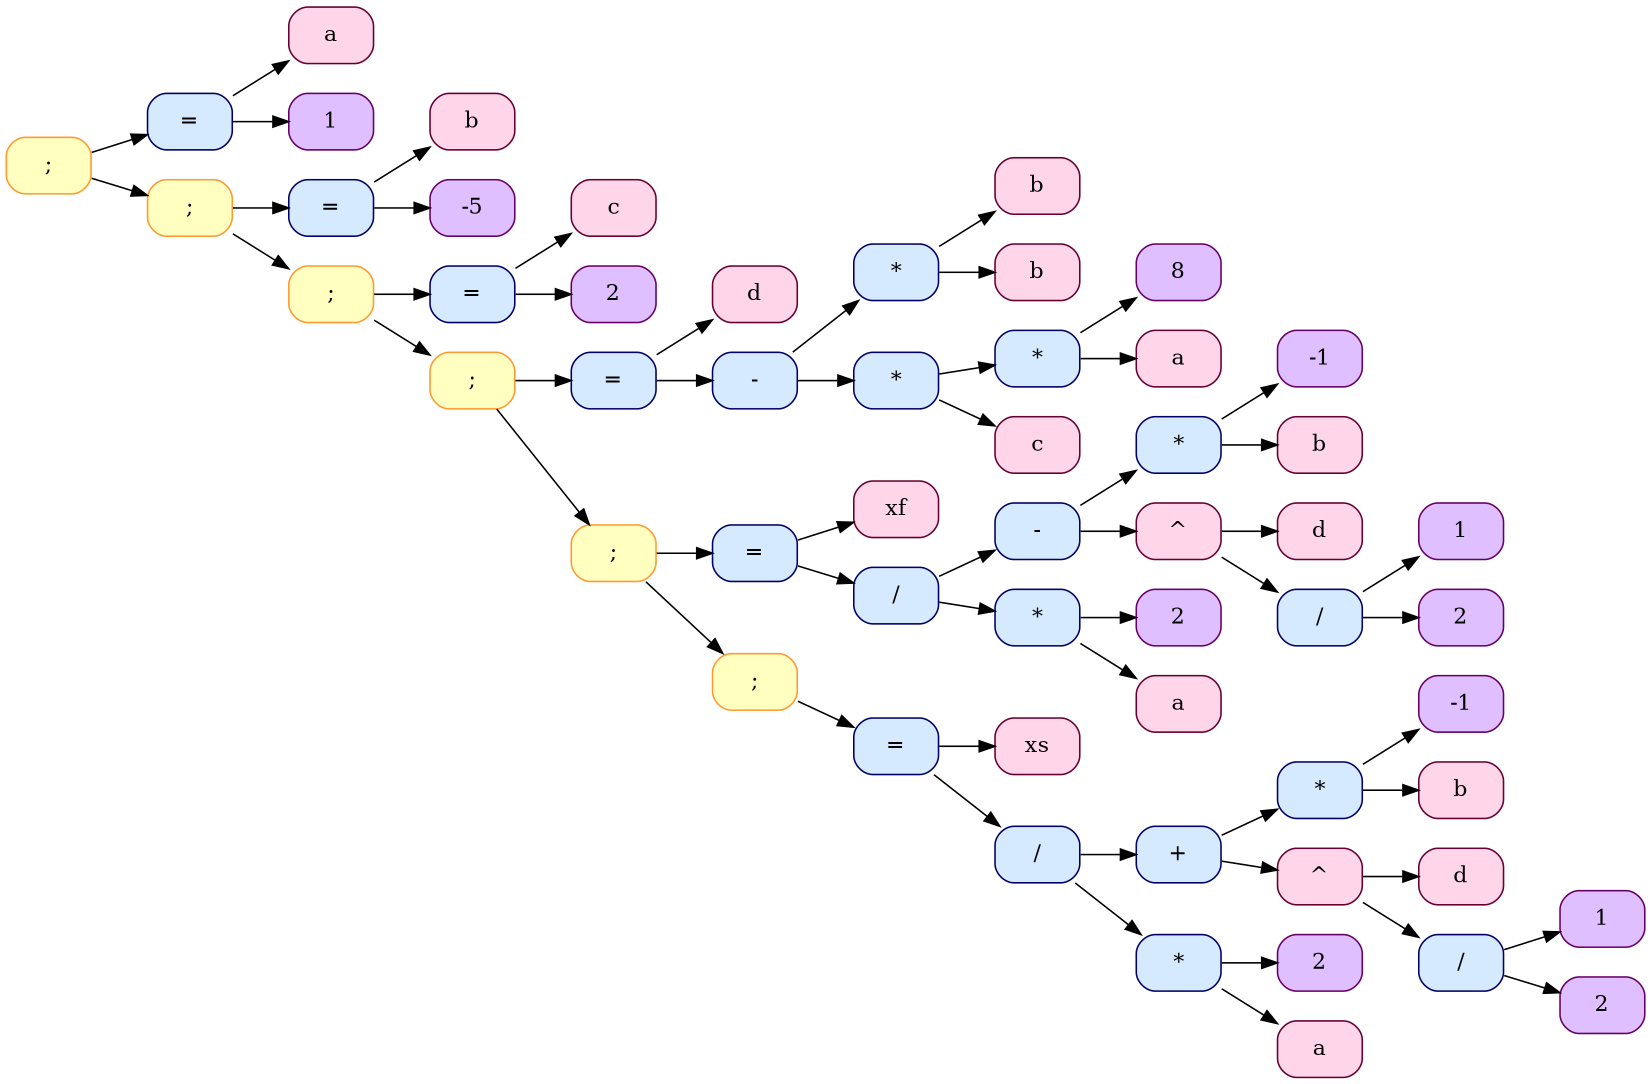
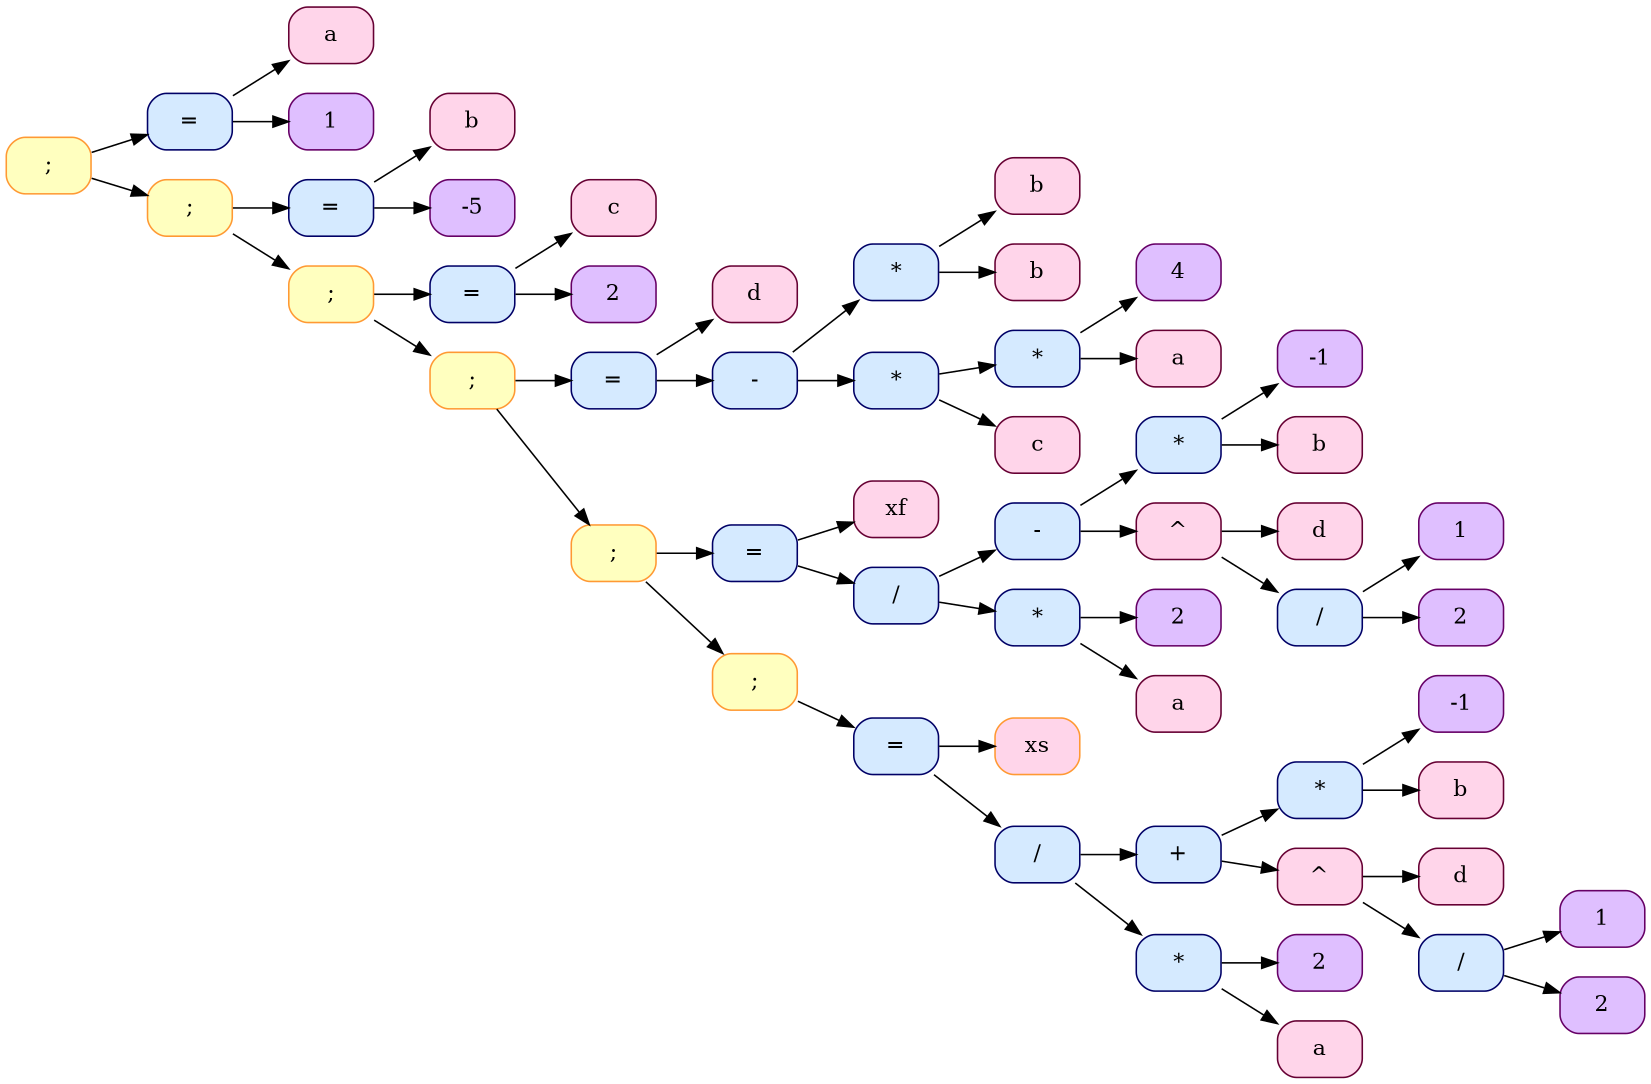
node "8": label "8" -> "4"
node "xs": color #660033 -> #ff9933
